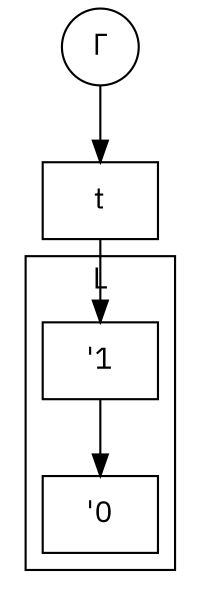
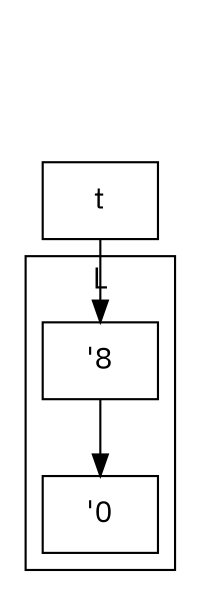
node "Γ": removed
node "'1": label "'1" -> "'8"
